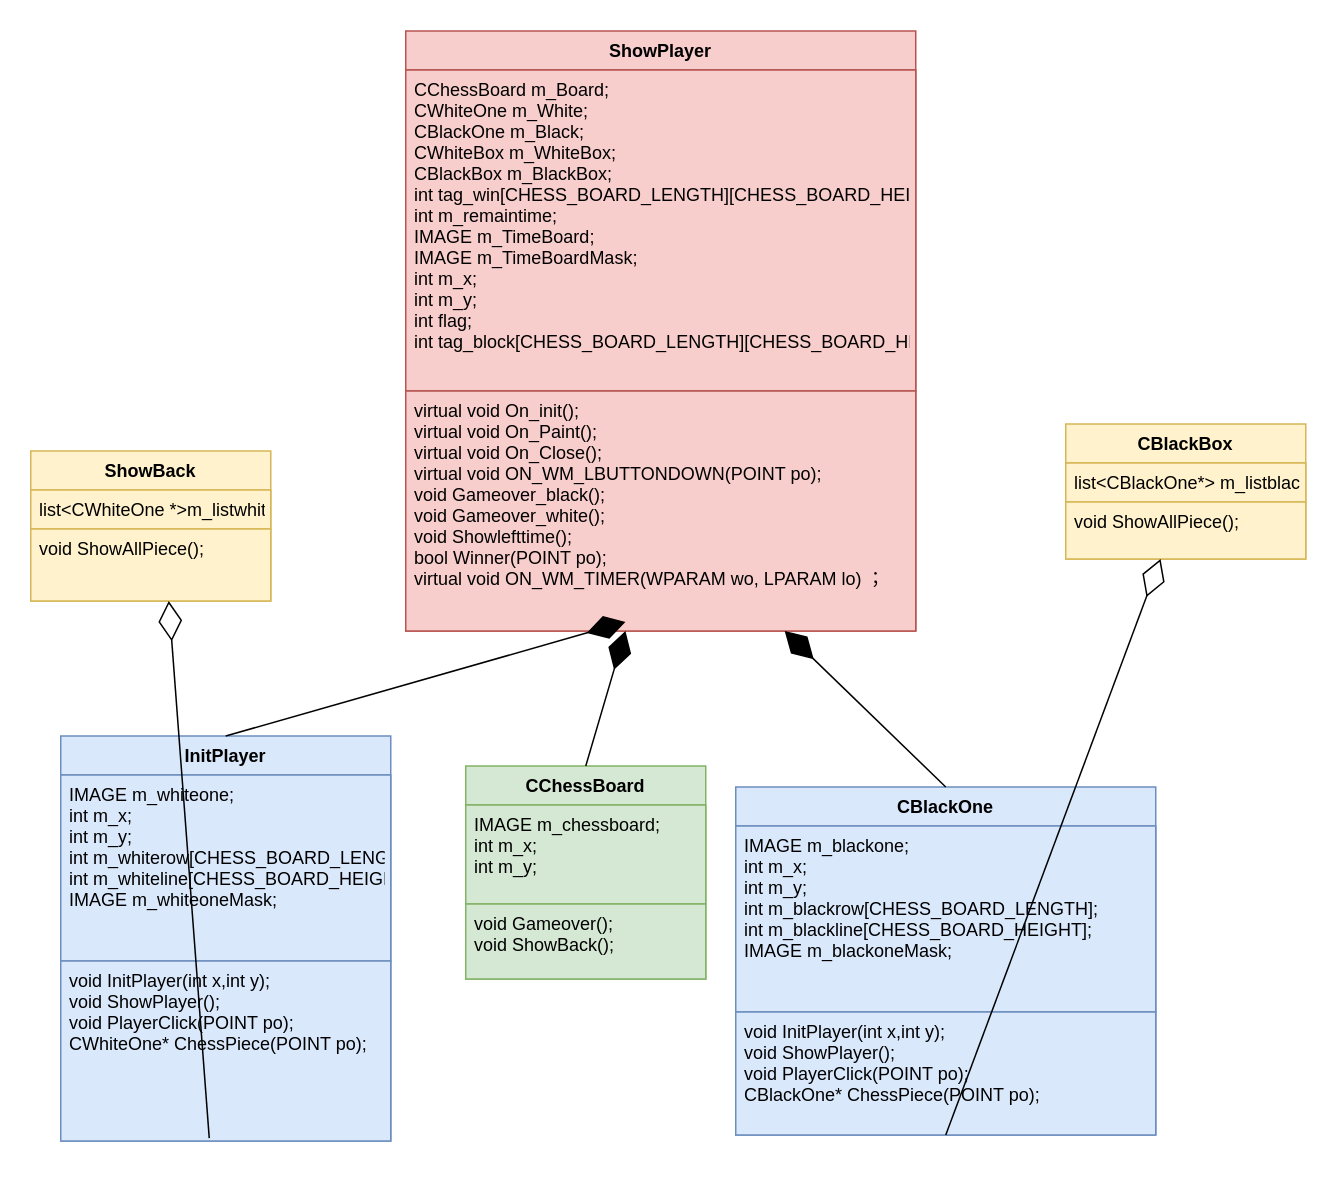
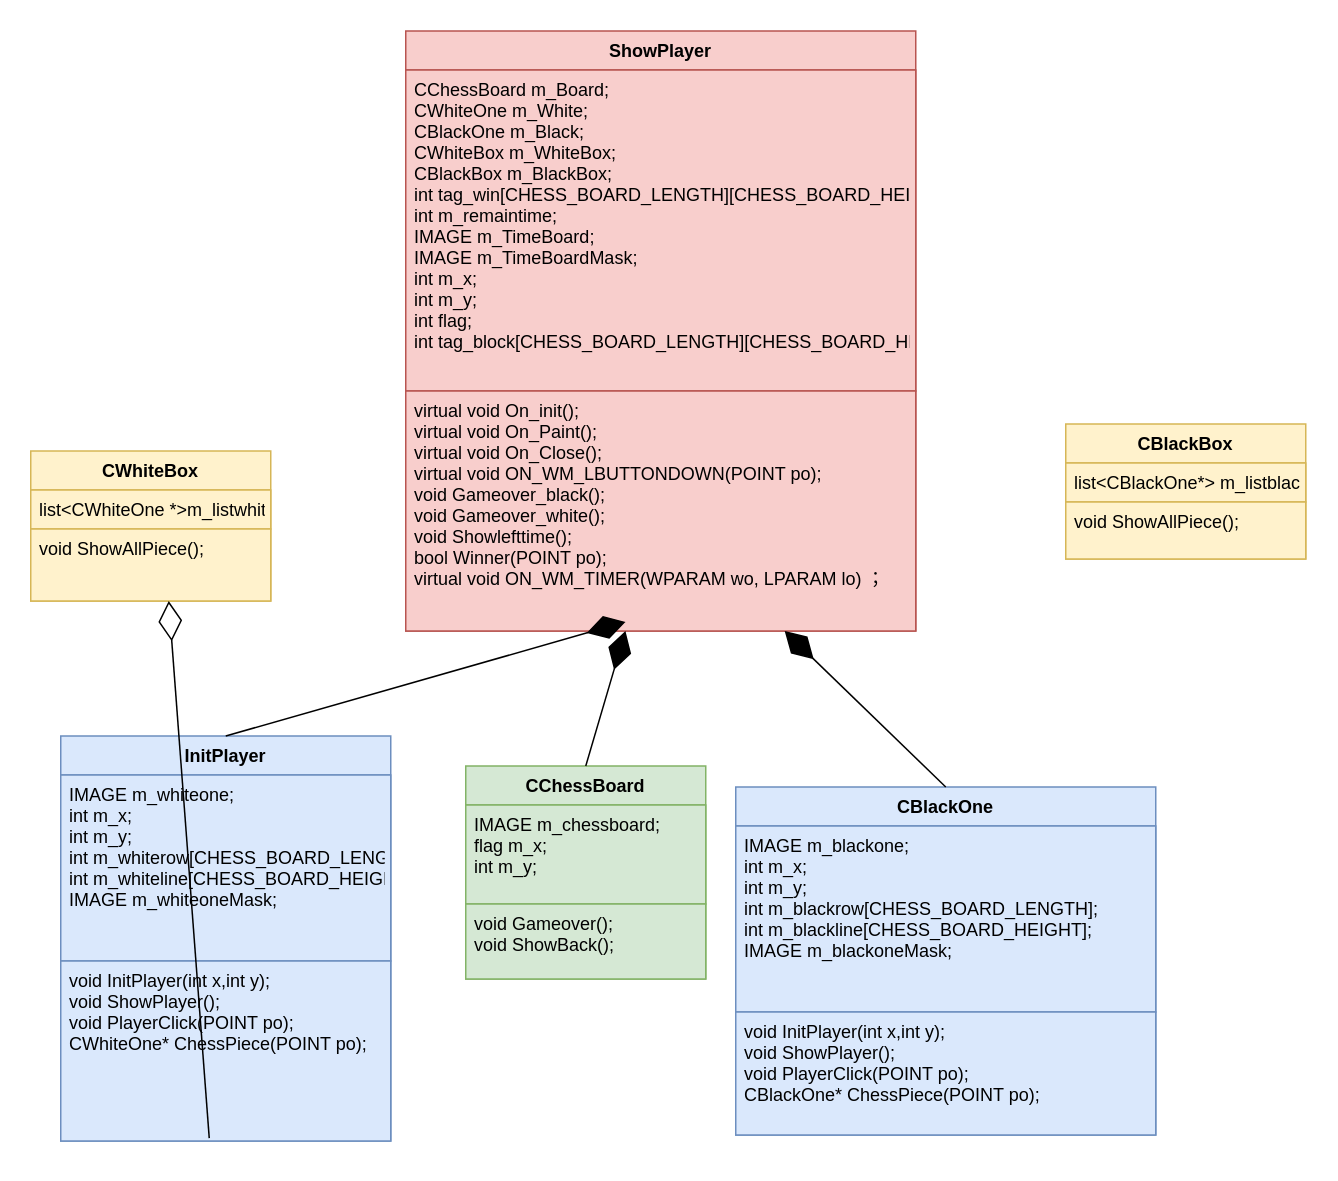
node "ShowBack": label "ShowBack" -> "CWhiteBox"
node "IMAGE m_chessboard; int m_x; int m_y;": label "IMAGE m_chessboard; int m_x; int m_y;" -> "IMAGE m_chessboard; flag m_x; int m_y;"
edge "CBlackOne" -> "CBlackBox": removed
